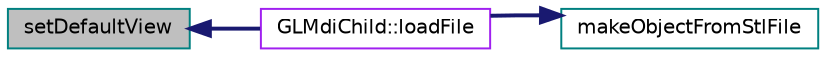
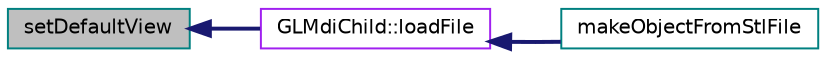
edge "GLMdiChild::loadFile" -> "makeObjectFromStlFile": reversed
